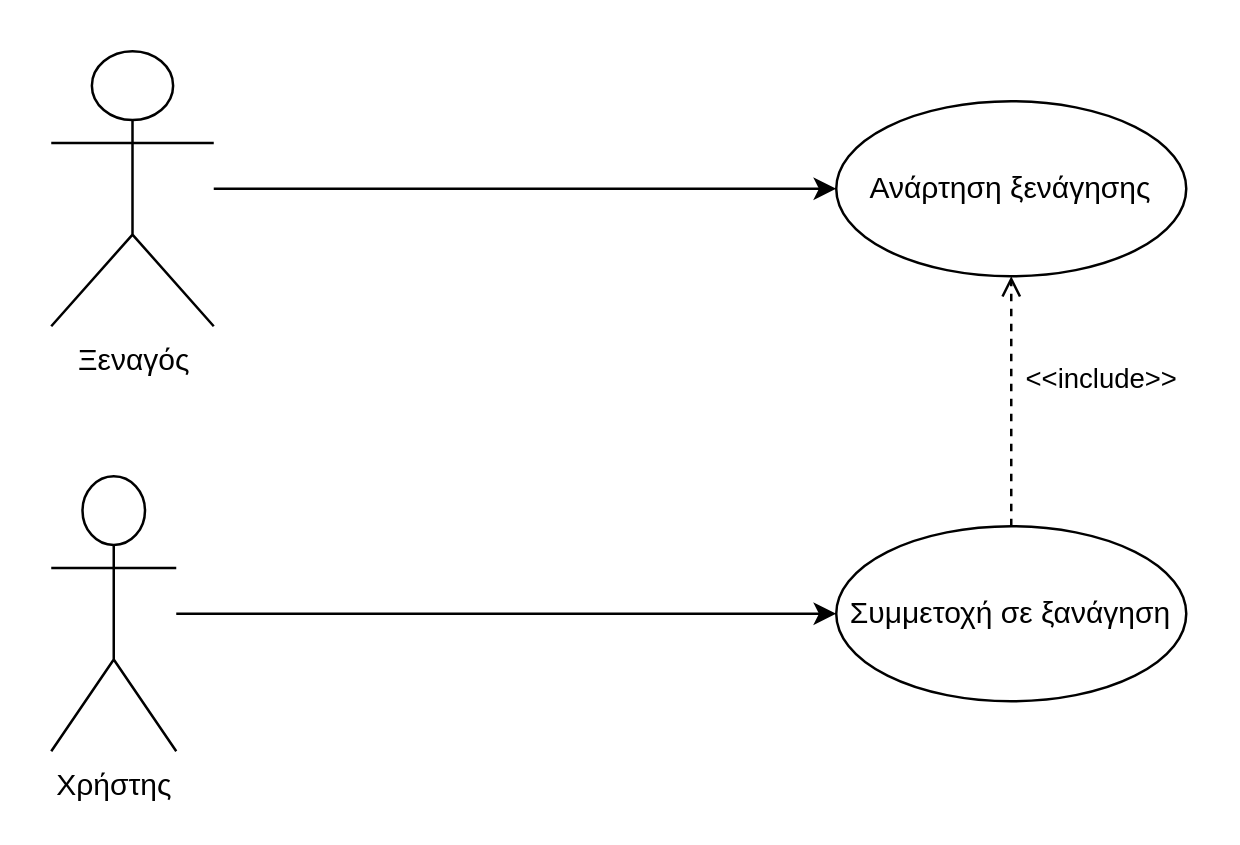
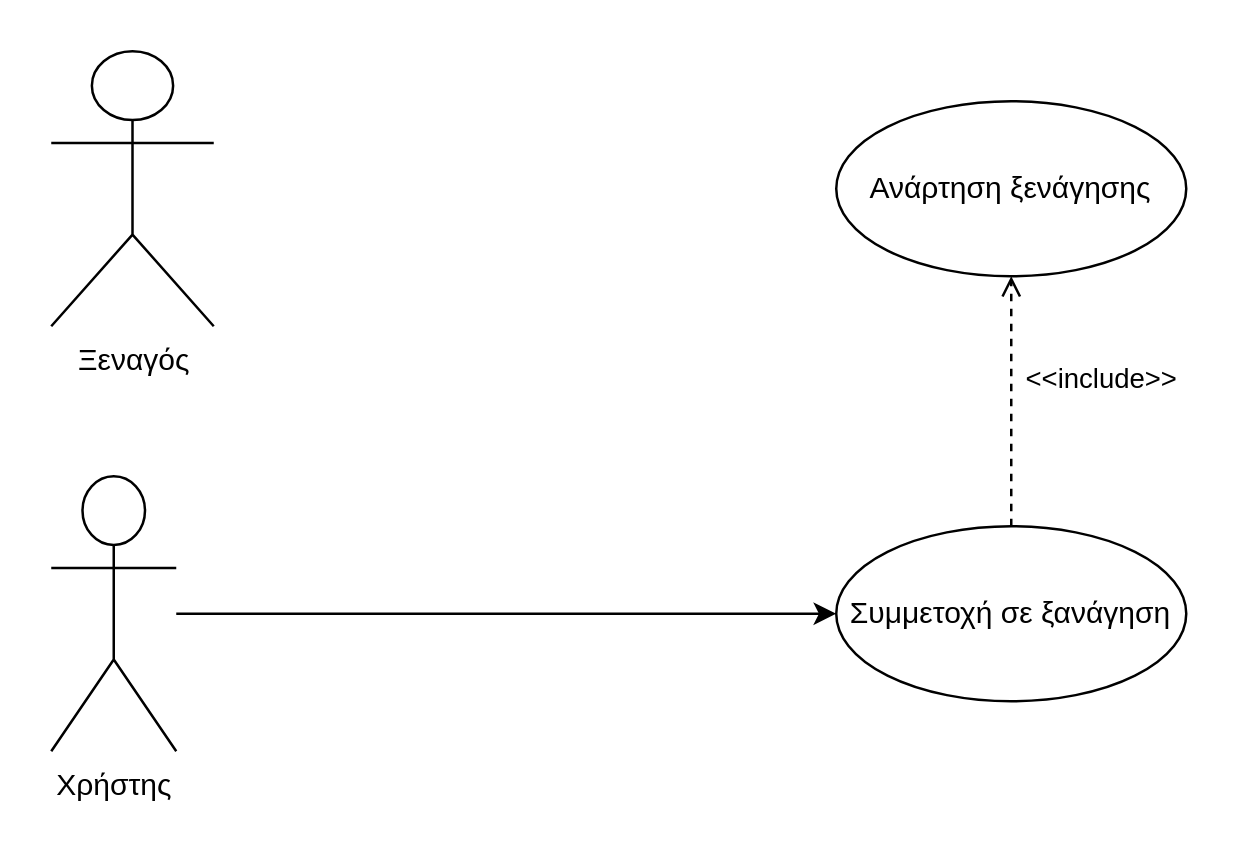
edge "Ξεναγός" -> "Ανάρτηση ξενάγησης": removed
